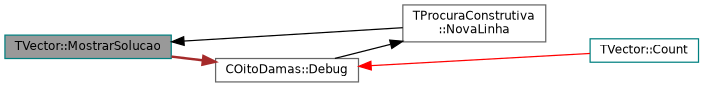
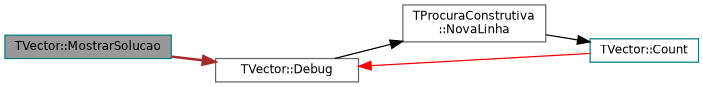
edge "TProcuraConstrutiva ::NovaLinha" -> "TVector::MostrarSolucao": now "TProcuraConstrutiva ::NovaLinha" -> "TVector::Count"
node "COitoDamas::Debug": label "COitoDamas::Debug" -> "TVector::Debug"
